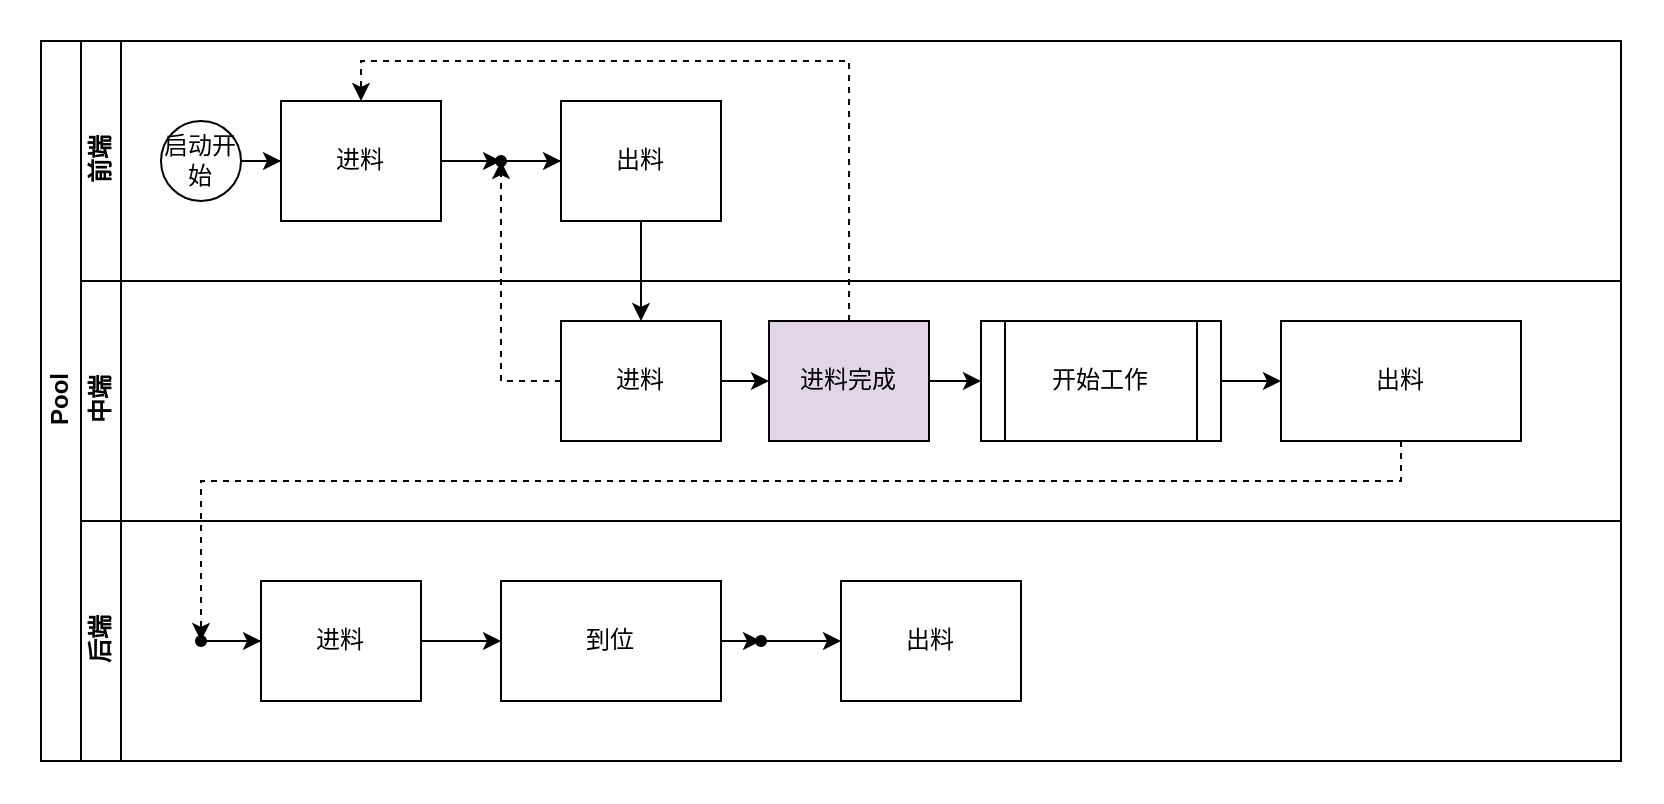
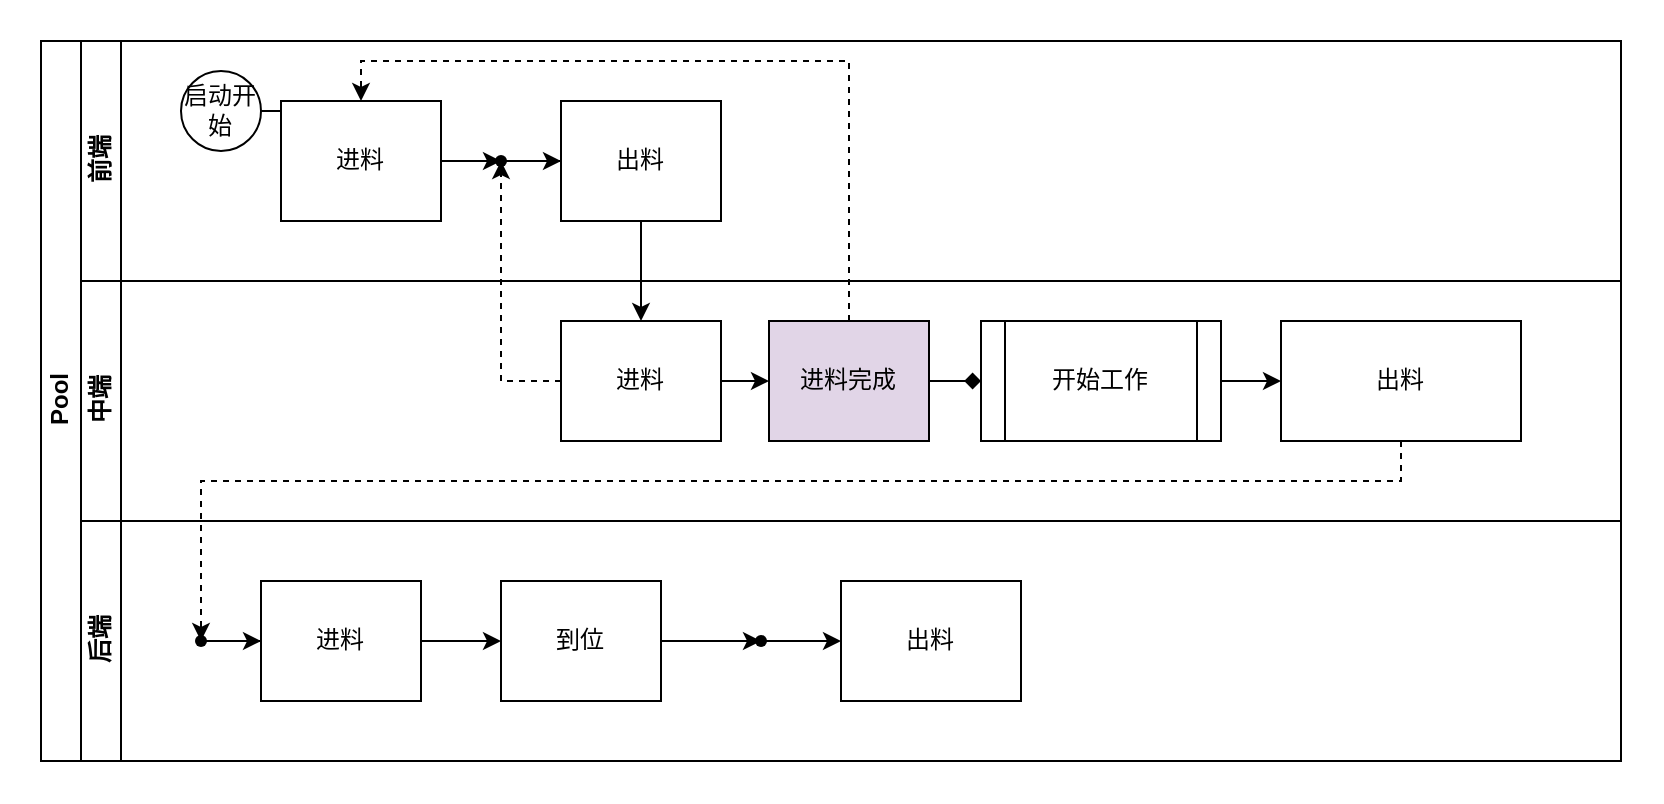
node "启动开始": moved (201, 161) -> (221, 111)
edge "进料完成" -> "开始工作": arrowhead classic -> diamond
node "到位": size 220x120 -> 160x120
